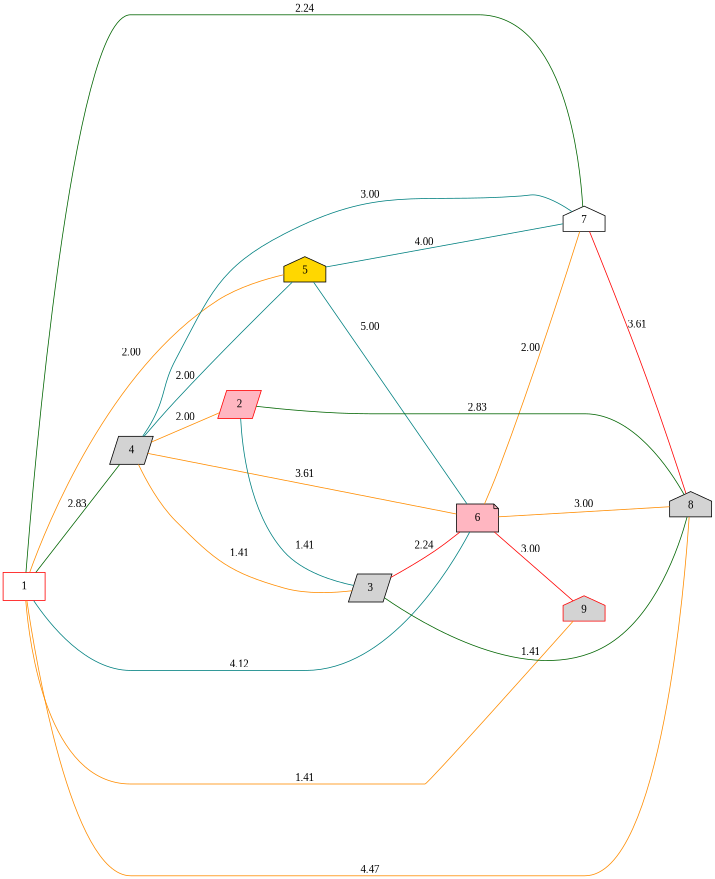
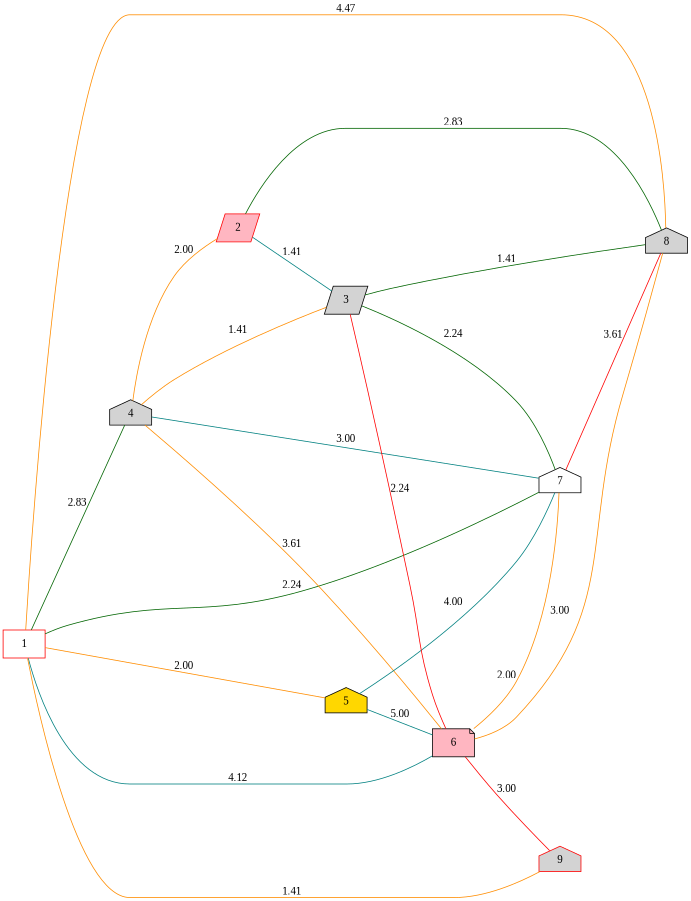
edge "5" -- "4": removed, label "2.00"
edge "3" -- "7": added, label "2.24"
node "4": shape parallelogram -> house
